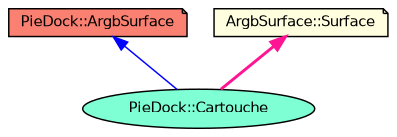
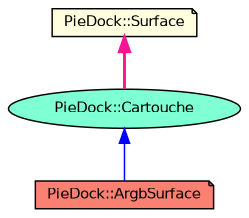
node "ArgbSurface::Surface": label "ArgbSurface::Surface" -> "PieDock::Surface"
edge "PieDock::Cartouche" -> "PieDock::ArgbSurface": reversed
